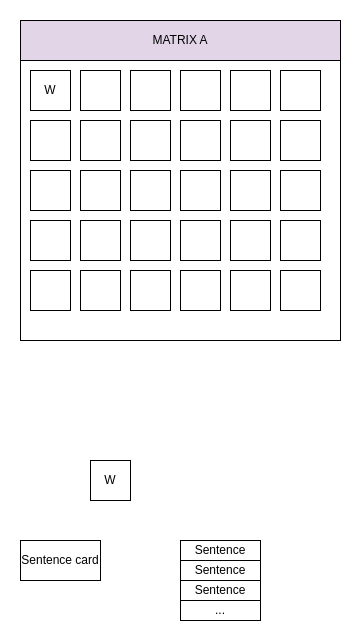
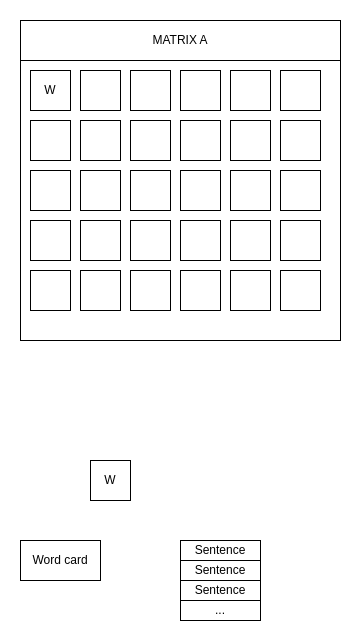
node "MATRIX A": fillcolor #e1d5e7 -> #ffffff
node "Sentence card": label "Sentence card" -> "Word card"
